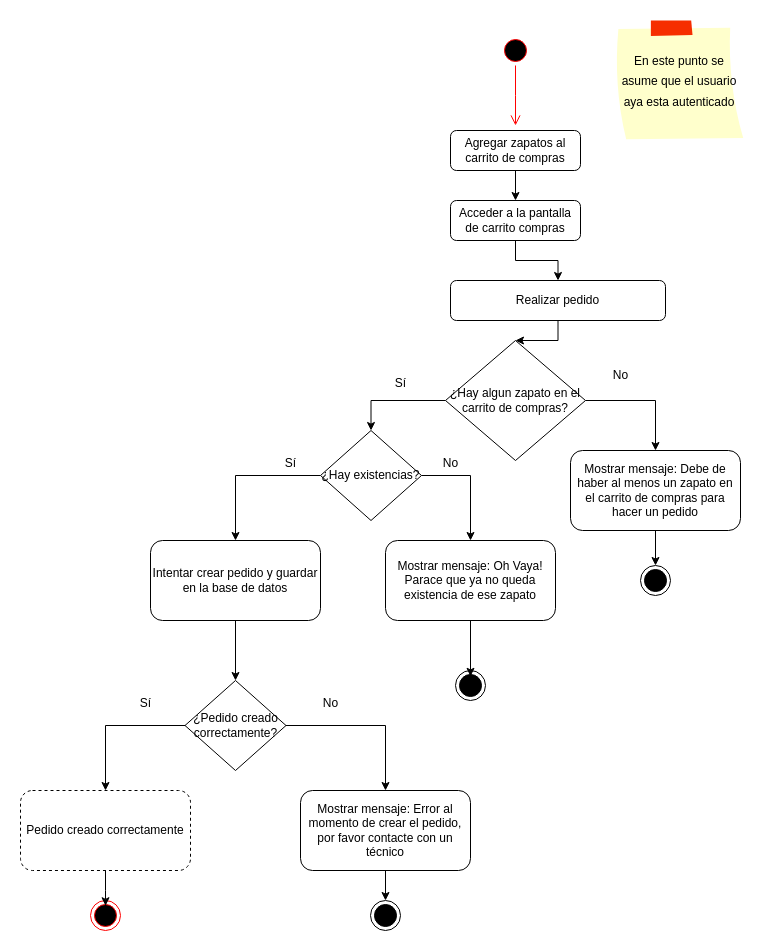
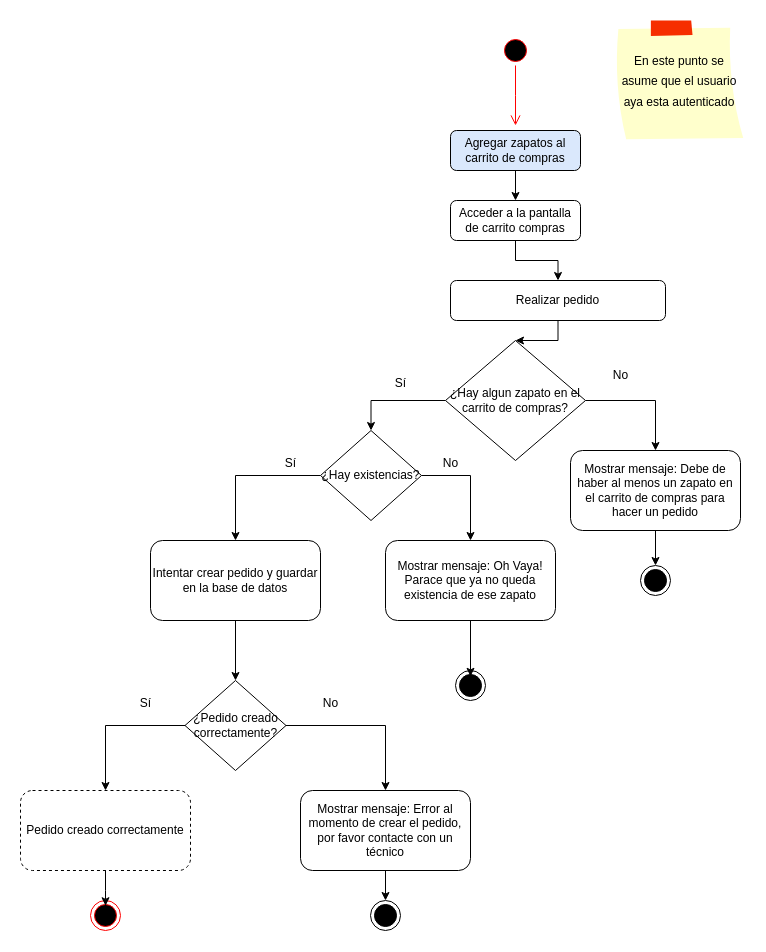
node "Agregar zapatos al carrito de compras": fillcolor #ffffff -> #dae8fc
